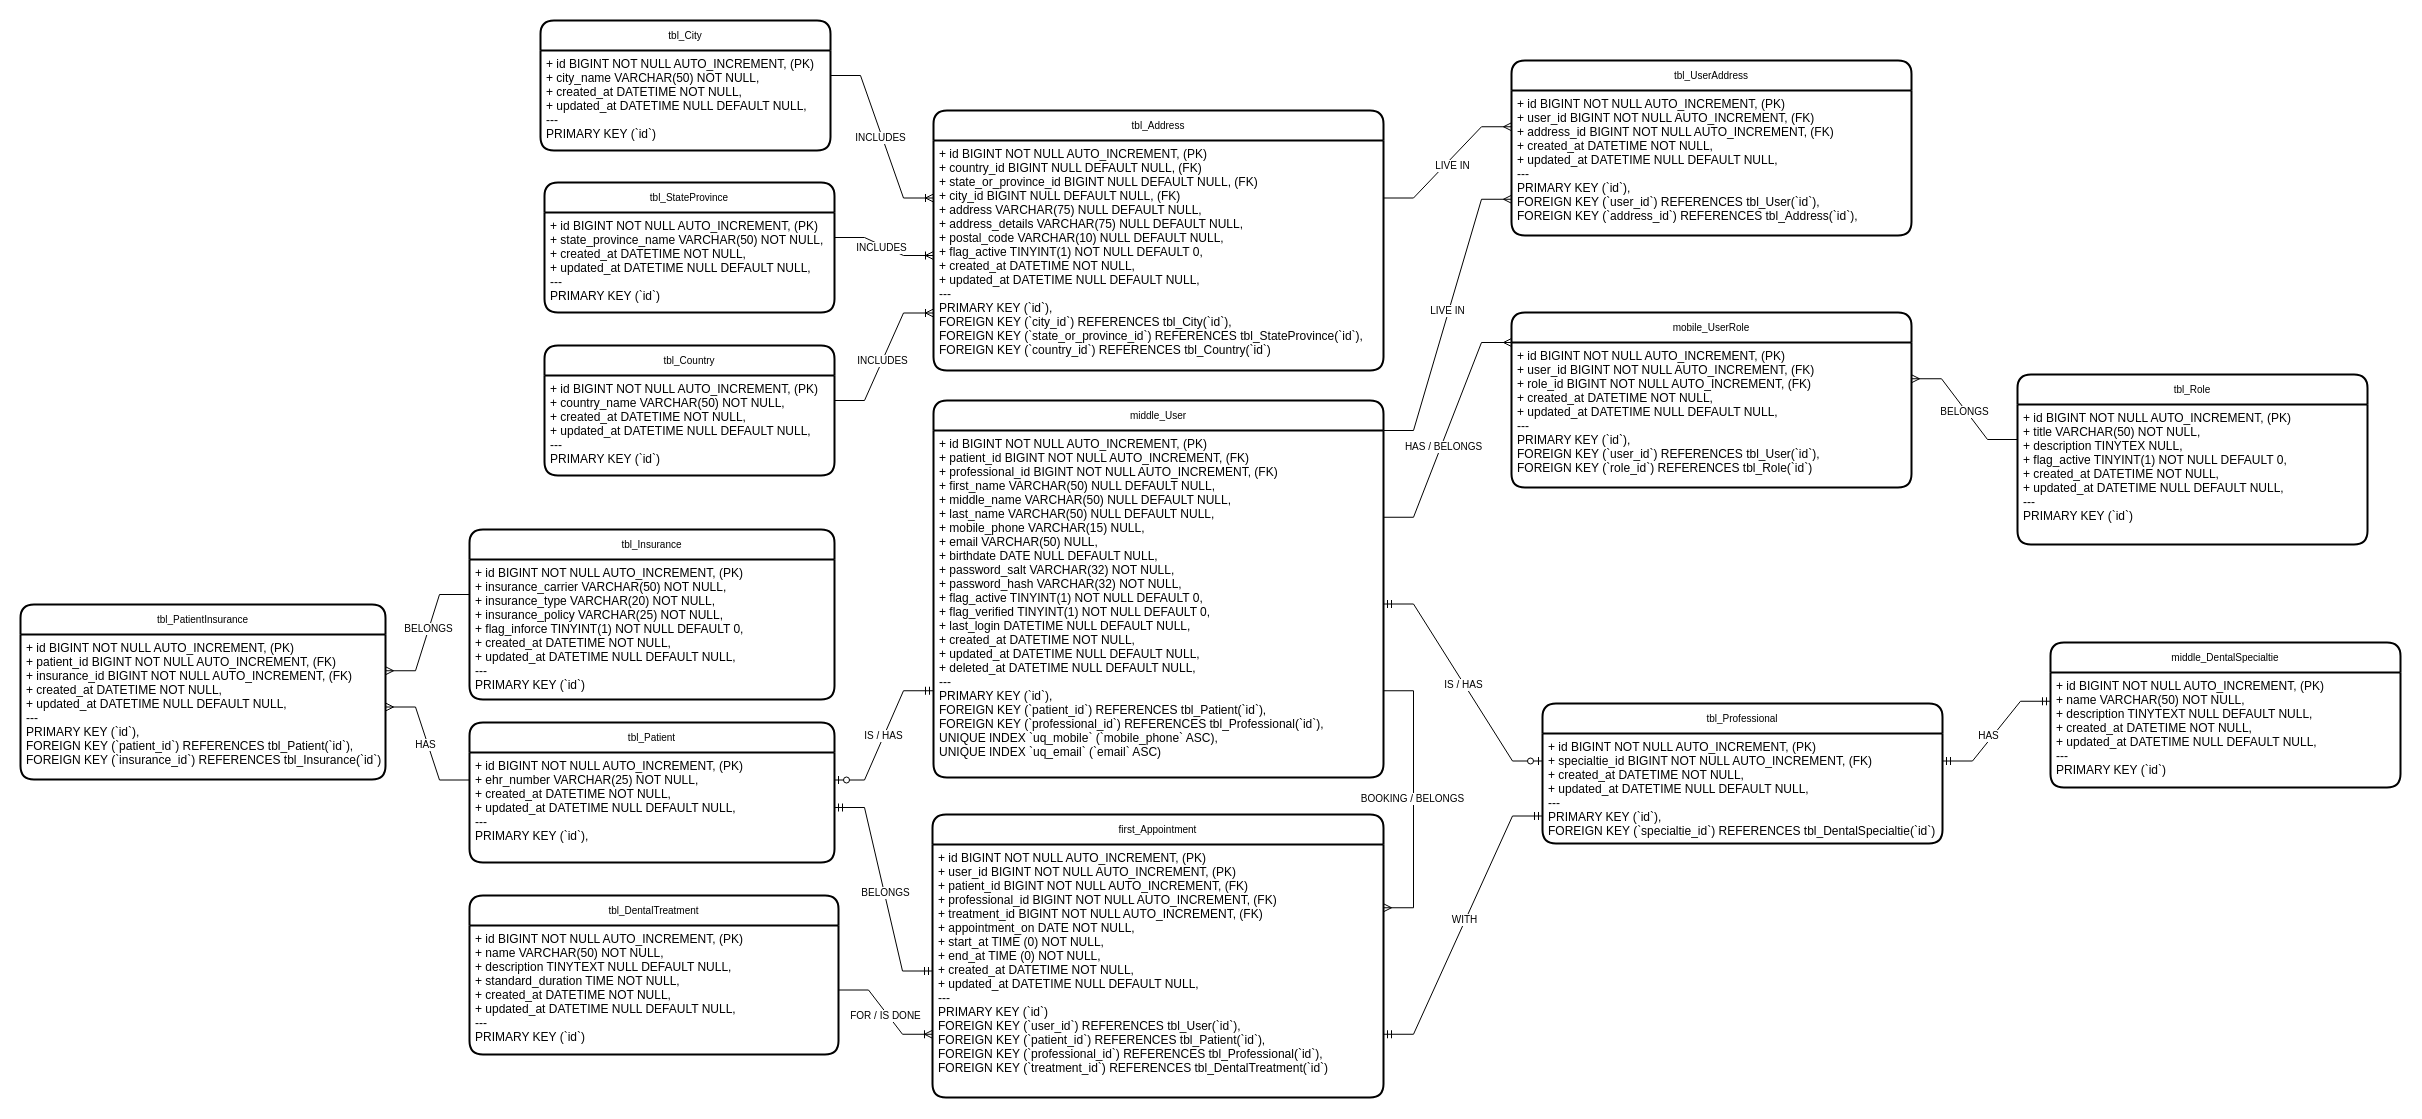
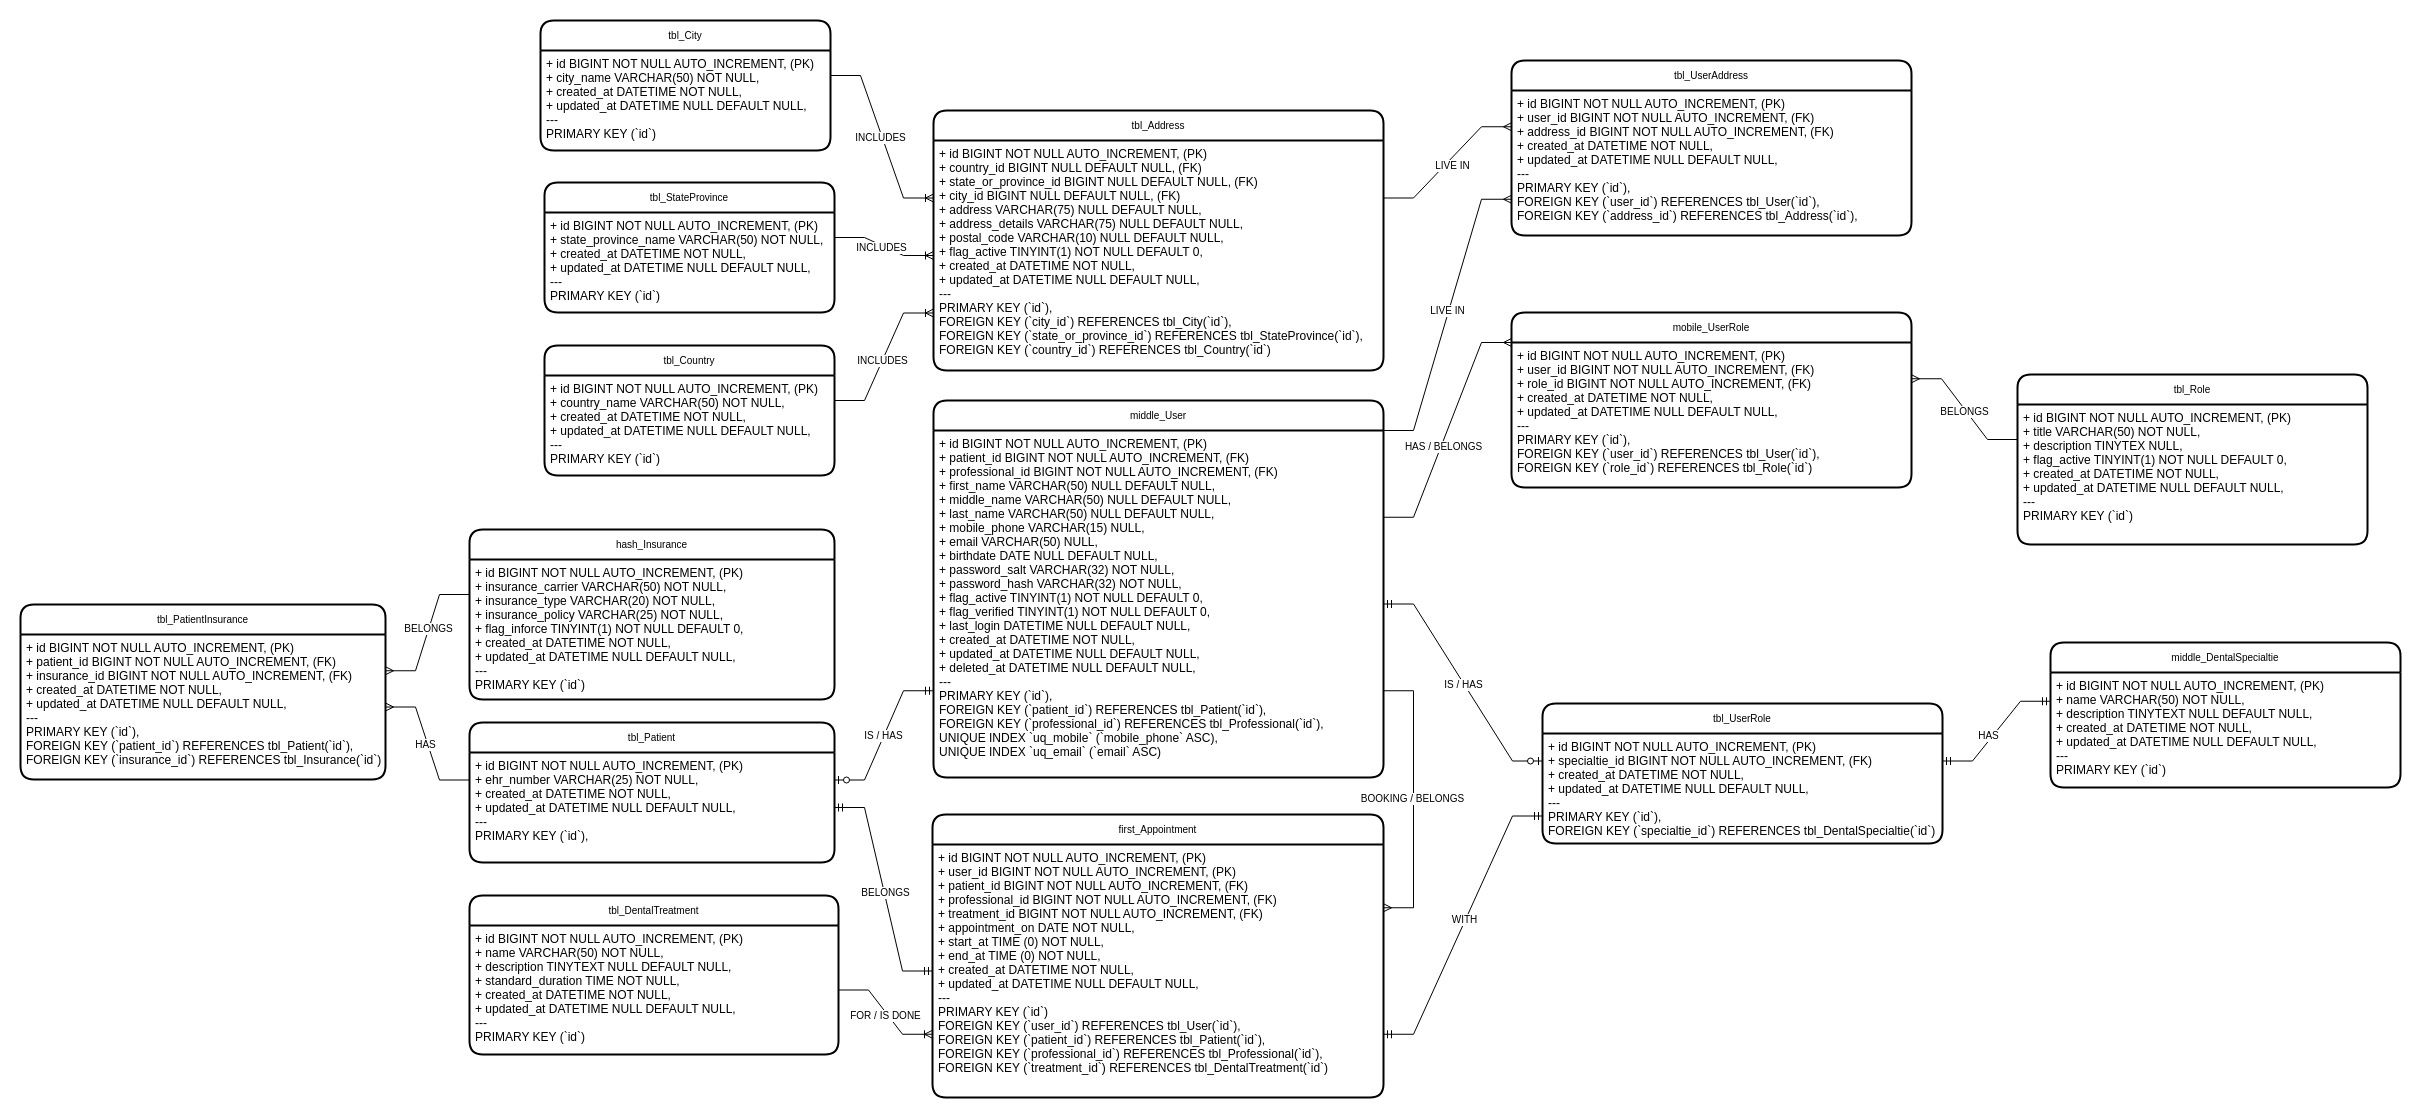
node "tbl_Insurance": label "tbl_Insurance" -> "hash_Insurance"
node "tbl_Professional": label "tbl_Professional" -> "tbl_UserRole"
